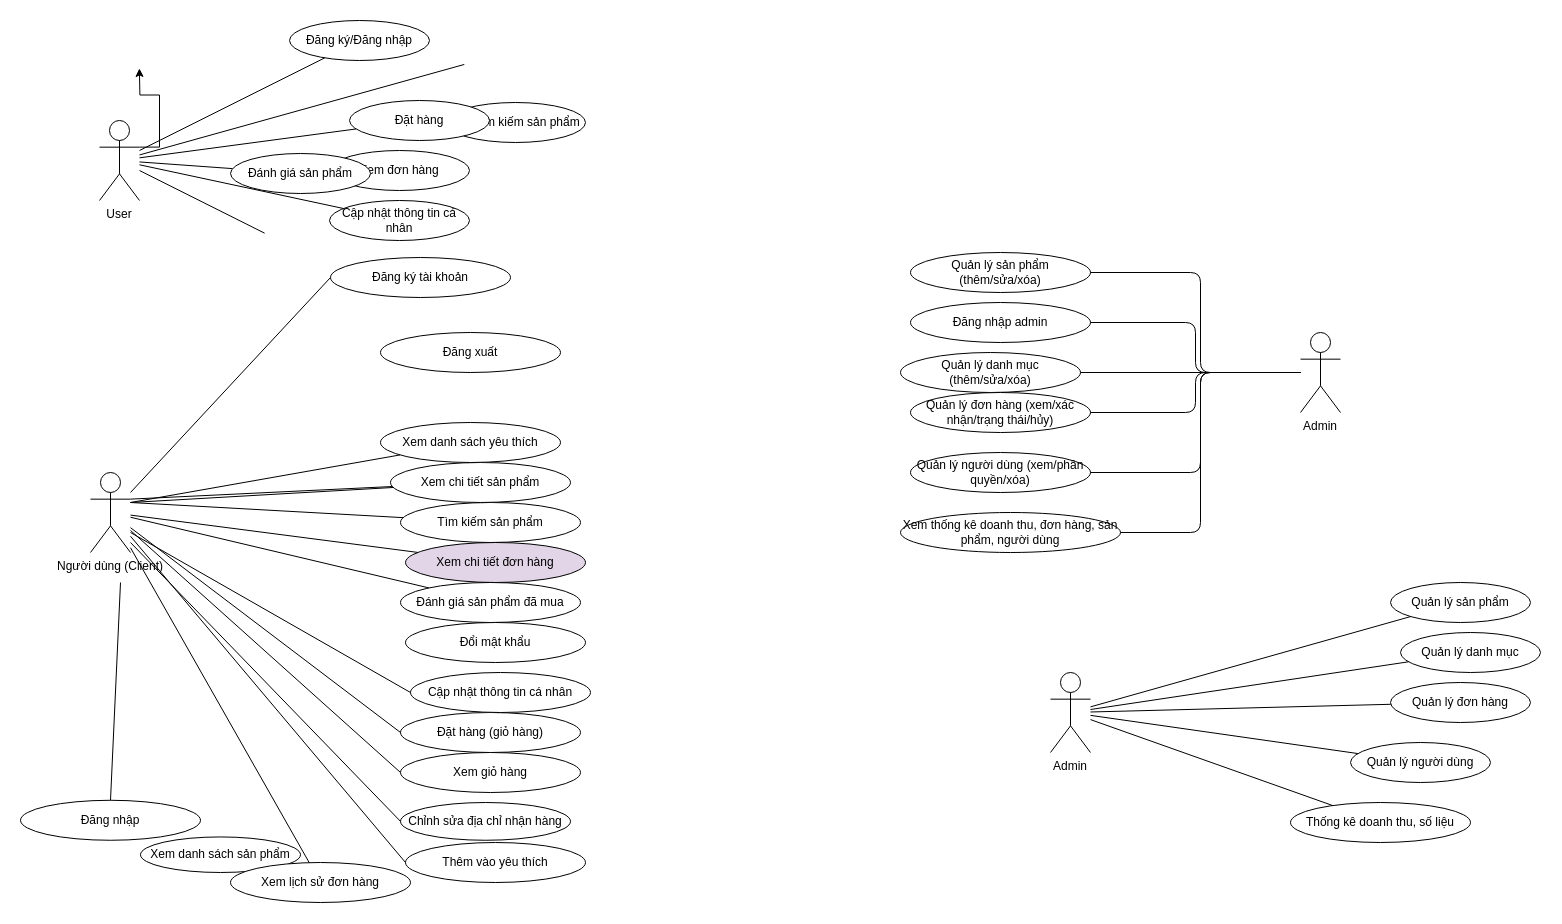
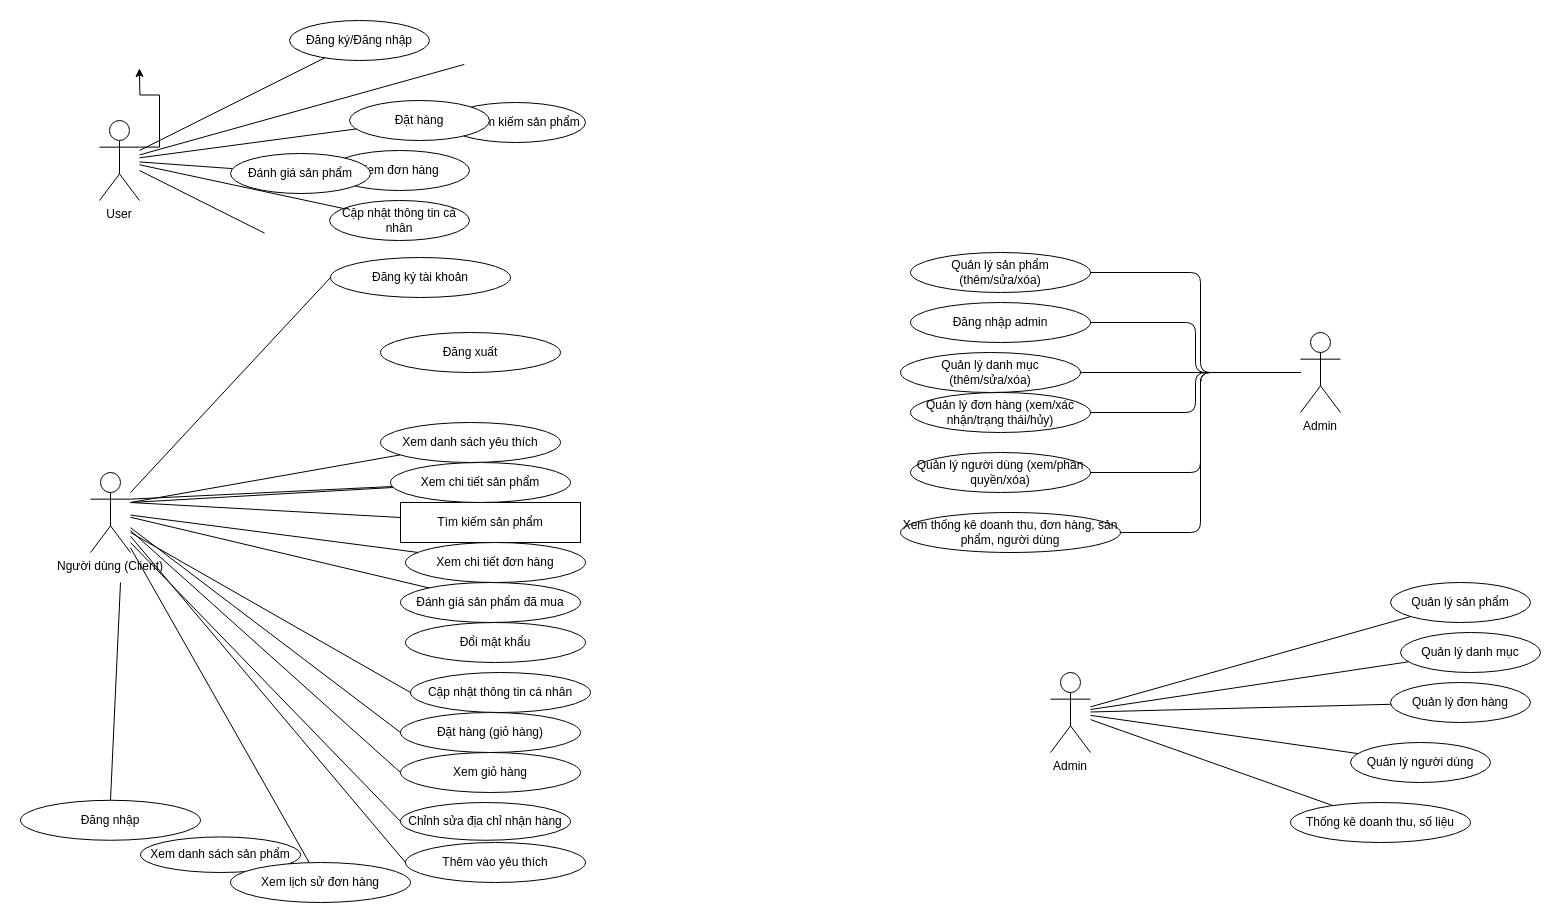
node "Tìm kiếm sản phẩm": shape ellipse -> rectangle
node "Xem chi tiết đơn hàng": fillcolor #e1d5e7 -> #ffffff
